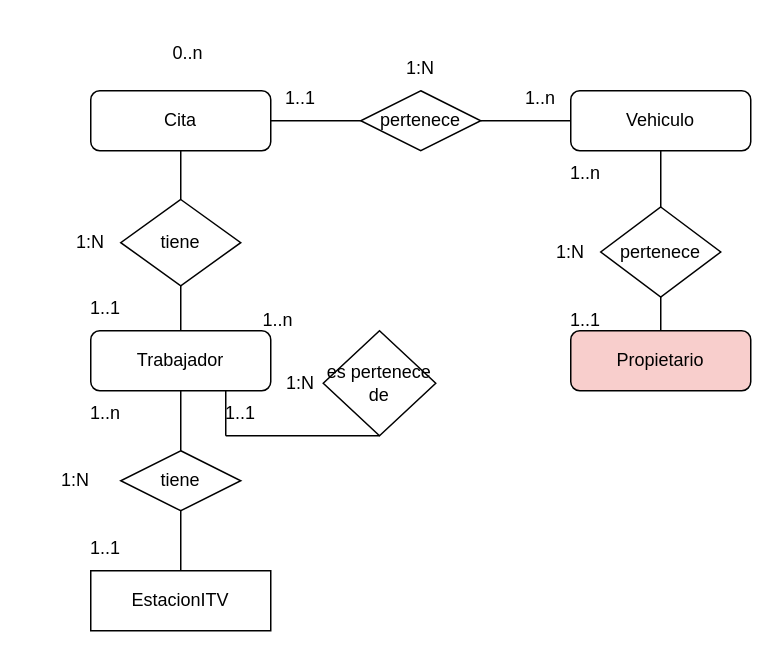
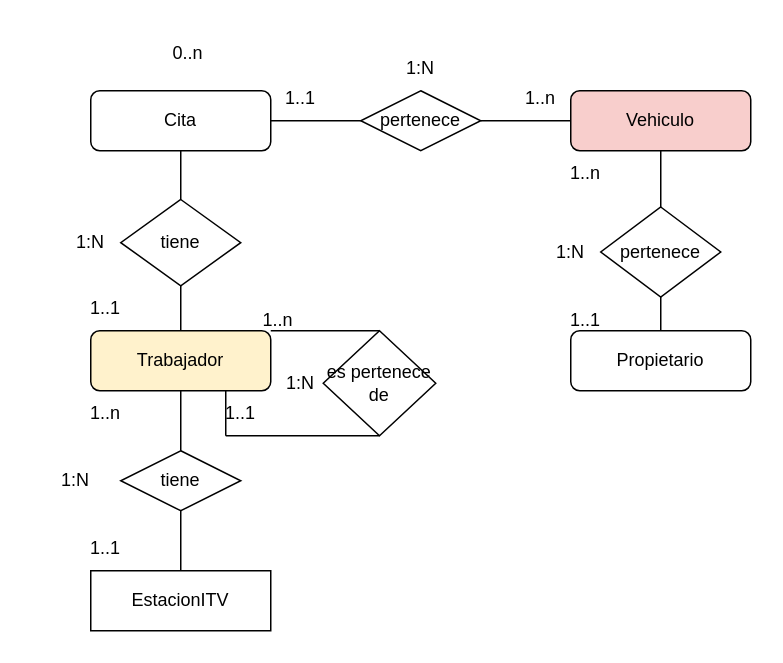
node "Vehiculo": fillcolor #ffffff -> #f8cecc
edge "Trabajador" -- "es pertenece de": added
node "Trabajador": fillcolor #ffffff -> #fff2cc
node "Propietario": fillcolor #f8cecc -> #ffffff
